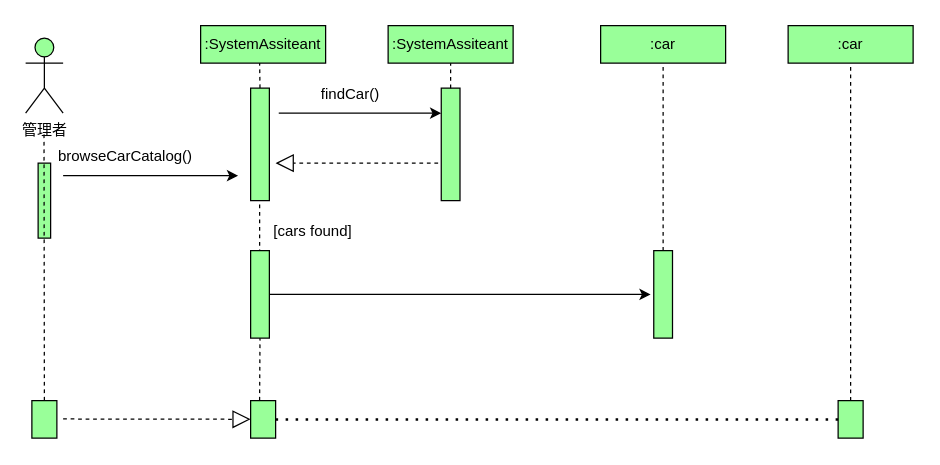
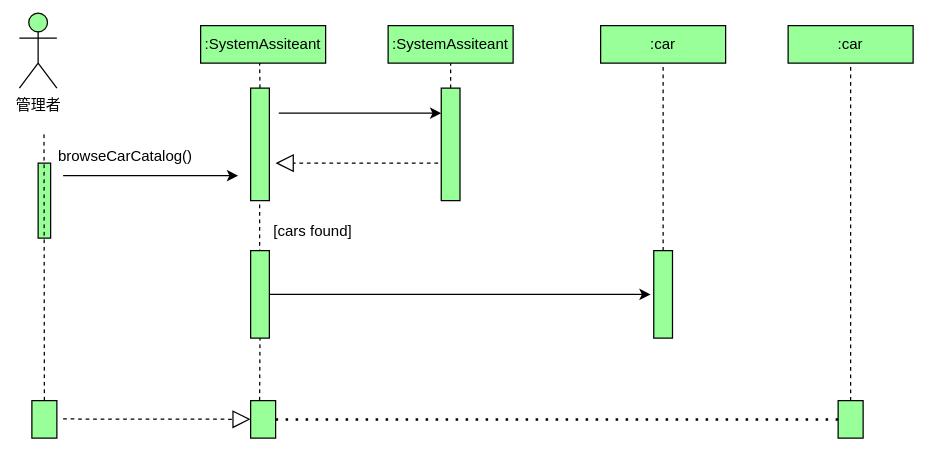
node "管理者": moved (44, 76) -> (38, 51)
node "findCar()": removed
